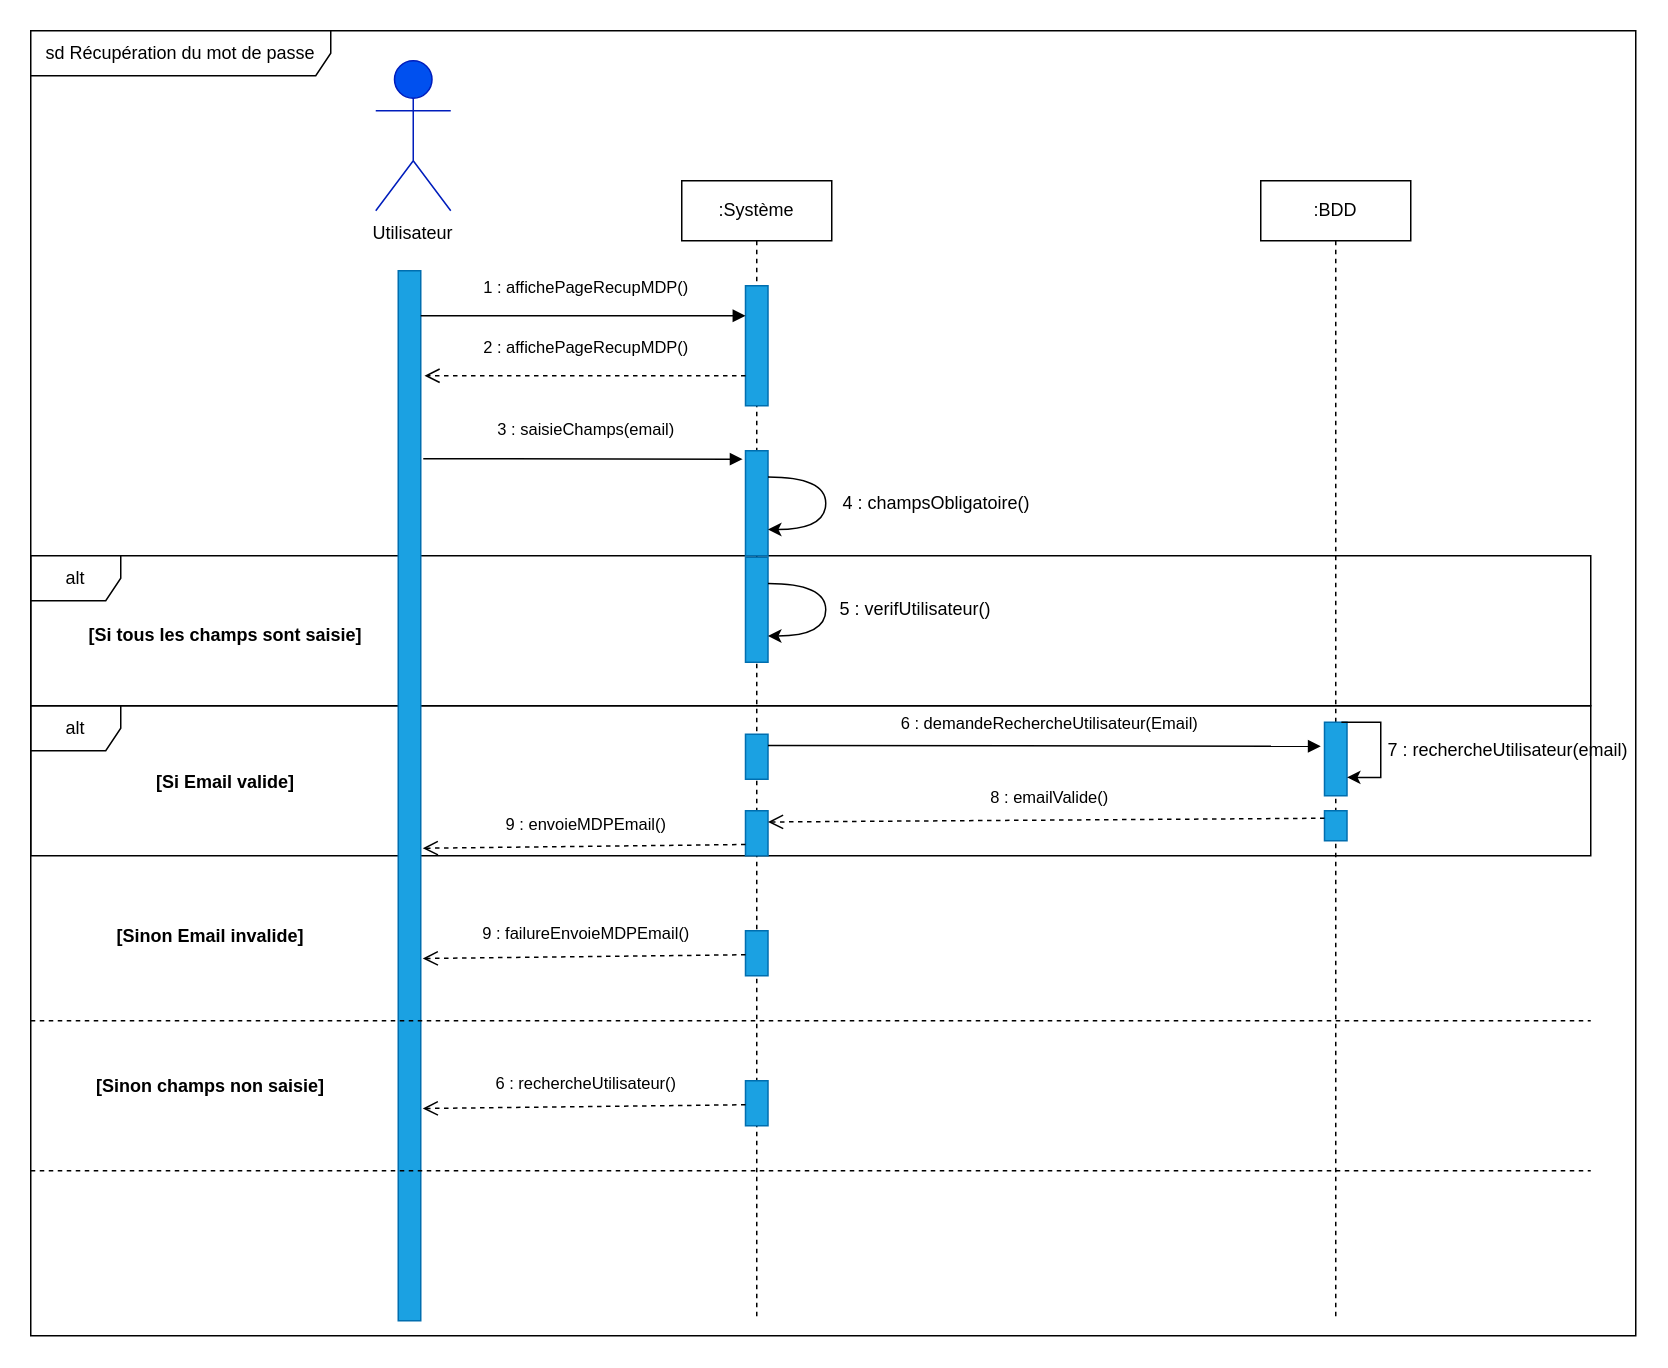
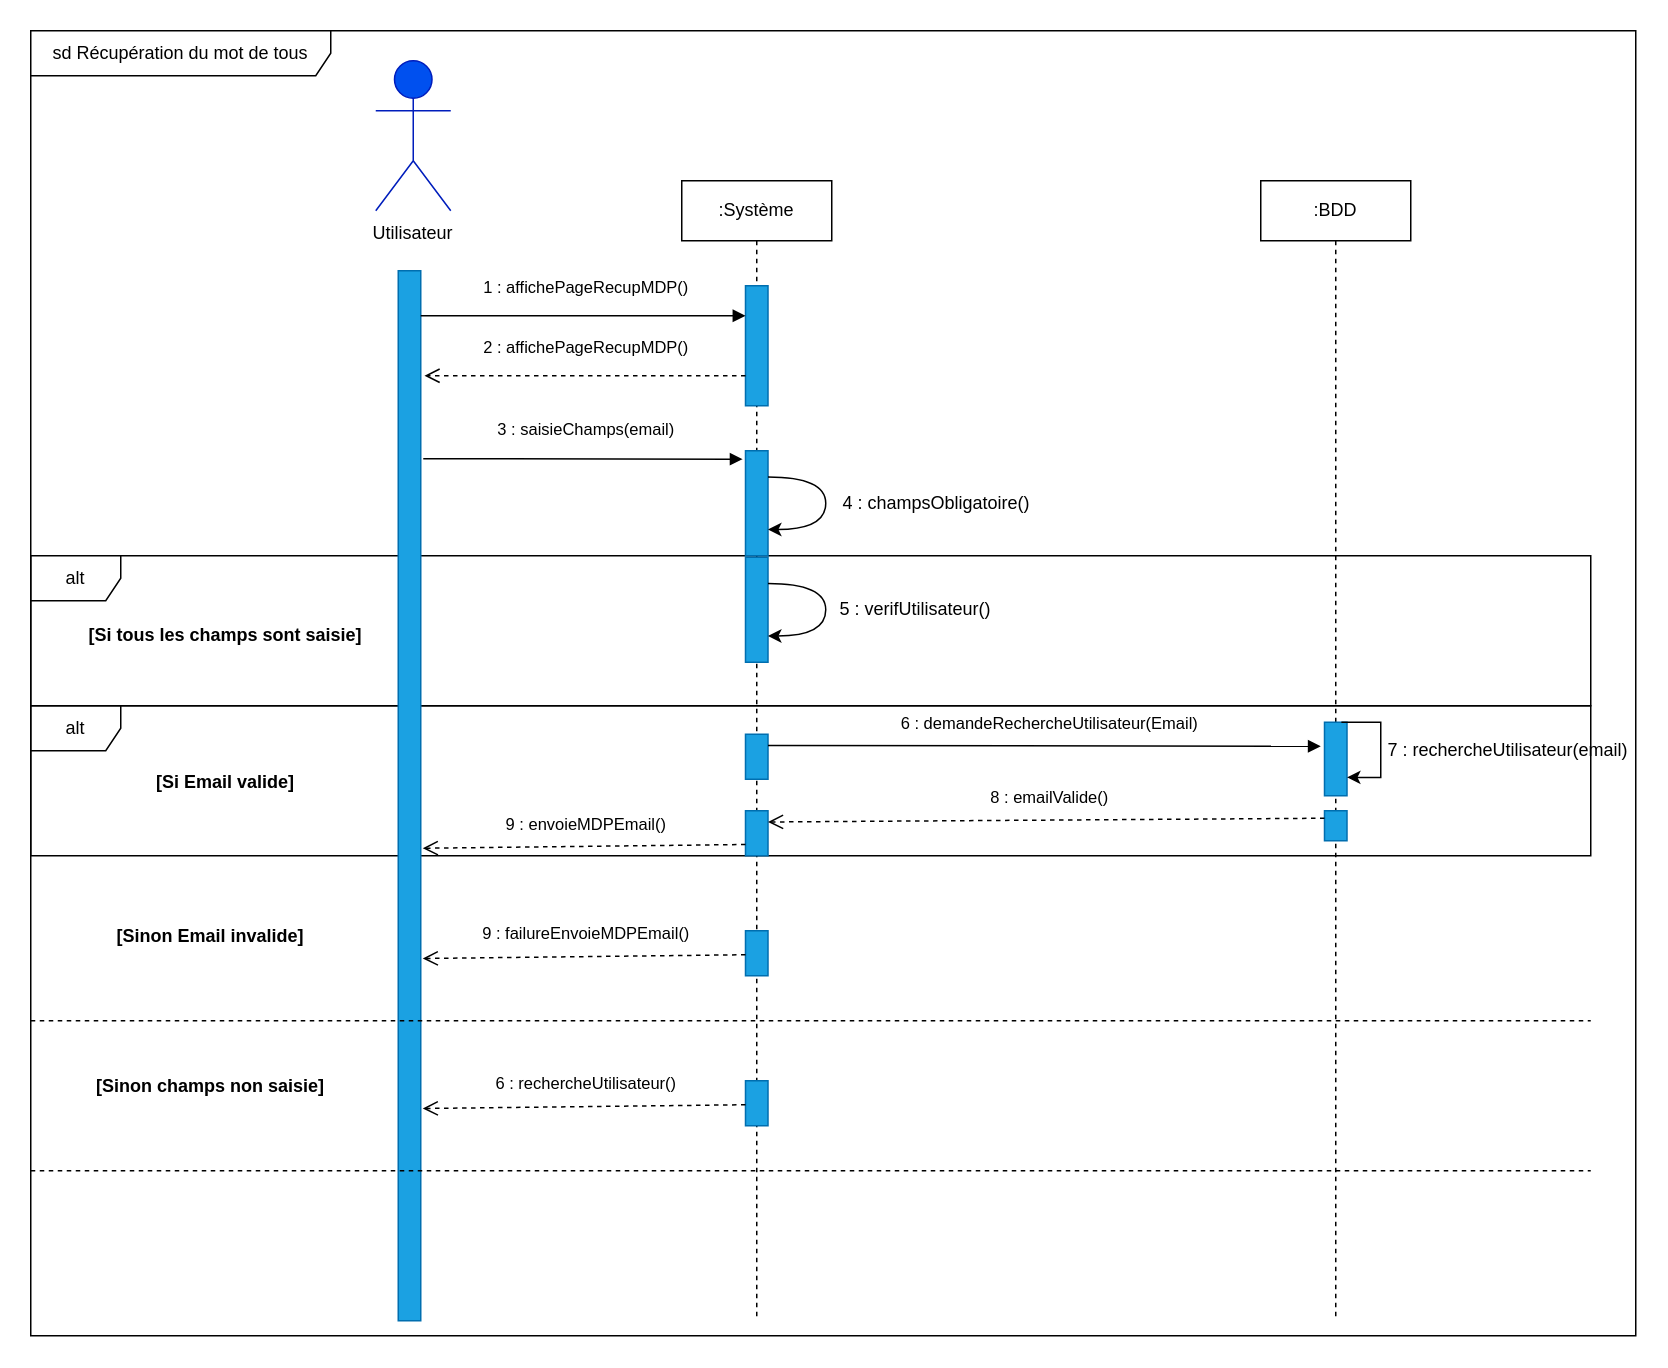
node "sd Récupération du mot de passe": label "sd Récupération du mot de passe" -> "sd Récupération du mot de tous"
